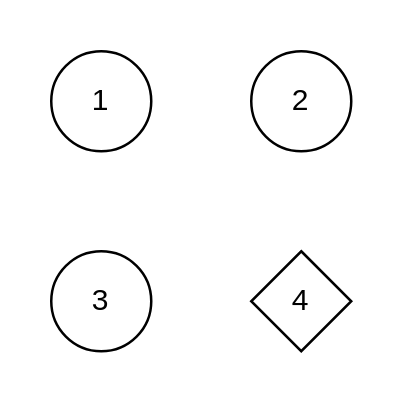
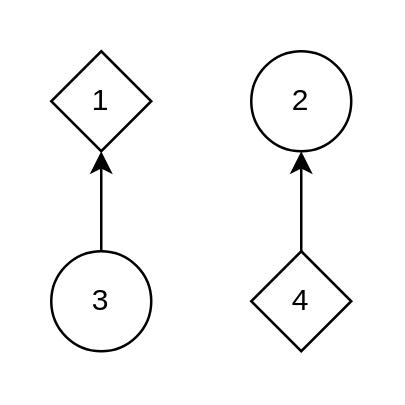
node "1": shape ellipse -> diamond
edge "3" -> "1": added
edge "4" -> "2": added
